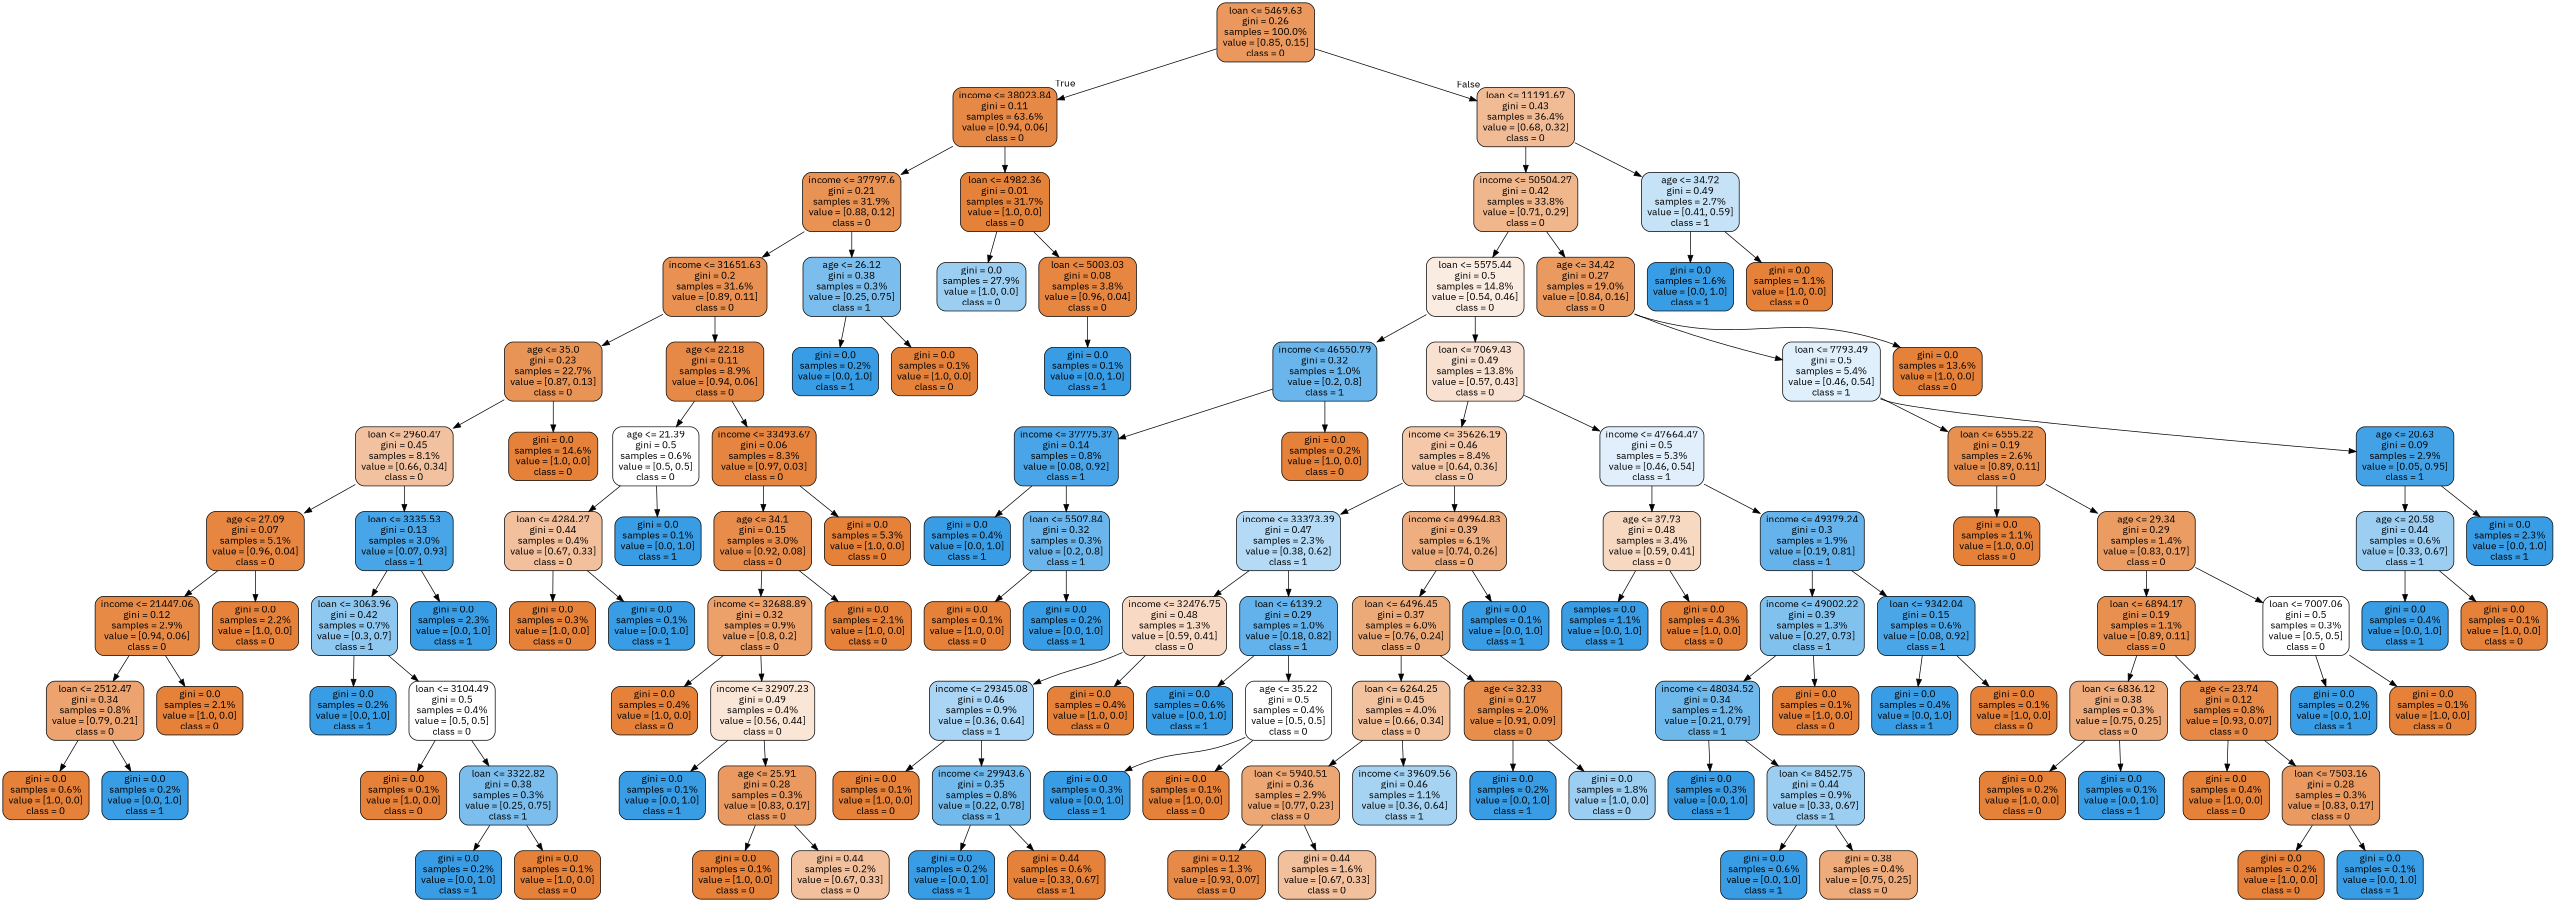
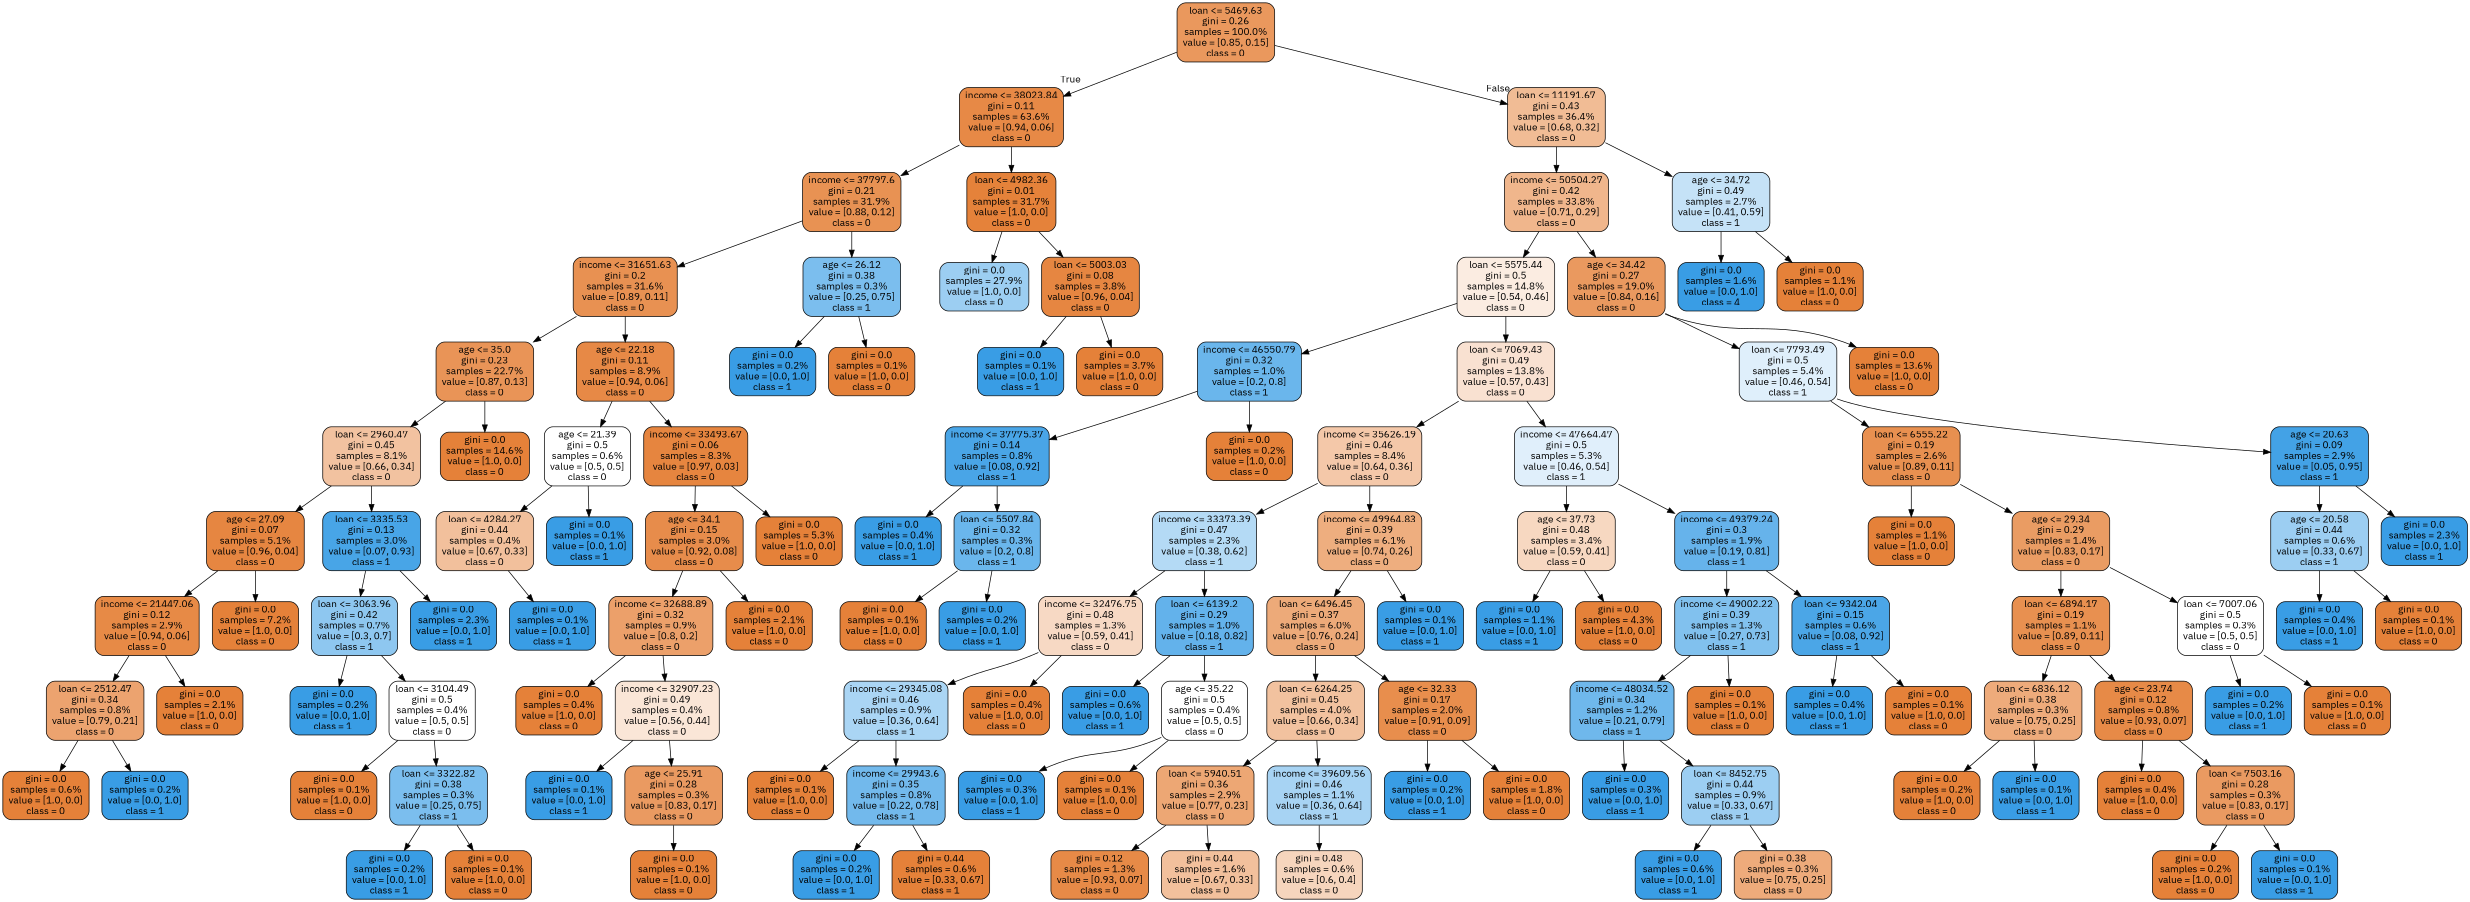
node "gini = 0.0 samples = 1.6% value = [0.0, 1.0] class = 1": label "gini = 0.0 samples = 1.6% value = [0.0, 1.0] class = 1" -> "gini = 0.0 samples = 1.6% value = [0.0, 1.0] class = 4"
node "gini = 0.0 samples = 3.7% value = [1.0, 0.0] class = 0": added
node "gini = 0.0 samples = 2.2% value = [1.0, 0.0] class = 0": label "gini = 0.0 samples = 2.2% value = [1.0, 0.0] class = 0" -> "gini = 0.0 samples = 7.2% value = [1.0, 0.0] class = 0"
node "gini = 0.0 samples = 0.3% value = [1.0, 0.0] class = 0": removed
node "samples = 0.0 samples = 1.1% value = [0.0, 1.0] class = 1": label "samples = 0.0 samples = 1.1% value = [0.0, 1.0] class = 1" -> "gini = 0.0 samples = 1.1% value = [0.0, 1.0] class = 1"
node "gini = 0.0 samples = 1.8% value = [1.0, 0.0] class = 0": fillcolor #9ccef2 -> #e58139
node "gini = 0.44 samples = 0.2% value = [0.67, 0.33] class = 0": removed
node "gini = 0.48 samples = 0.6% value = [0.6, 0.4] class = 0": added
node "gini = 0.38 samples = 0.4% value = [0.75, 0.25] class = 0": label "gini = 0.38 samples = 0.4% value = [0.75, 0.25] class = 0" -> "gini = 0.38 samples = 0.3% value = [0.75, 0.25] class = 0"
